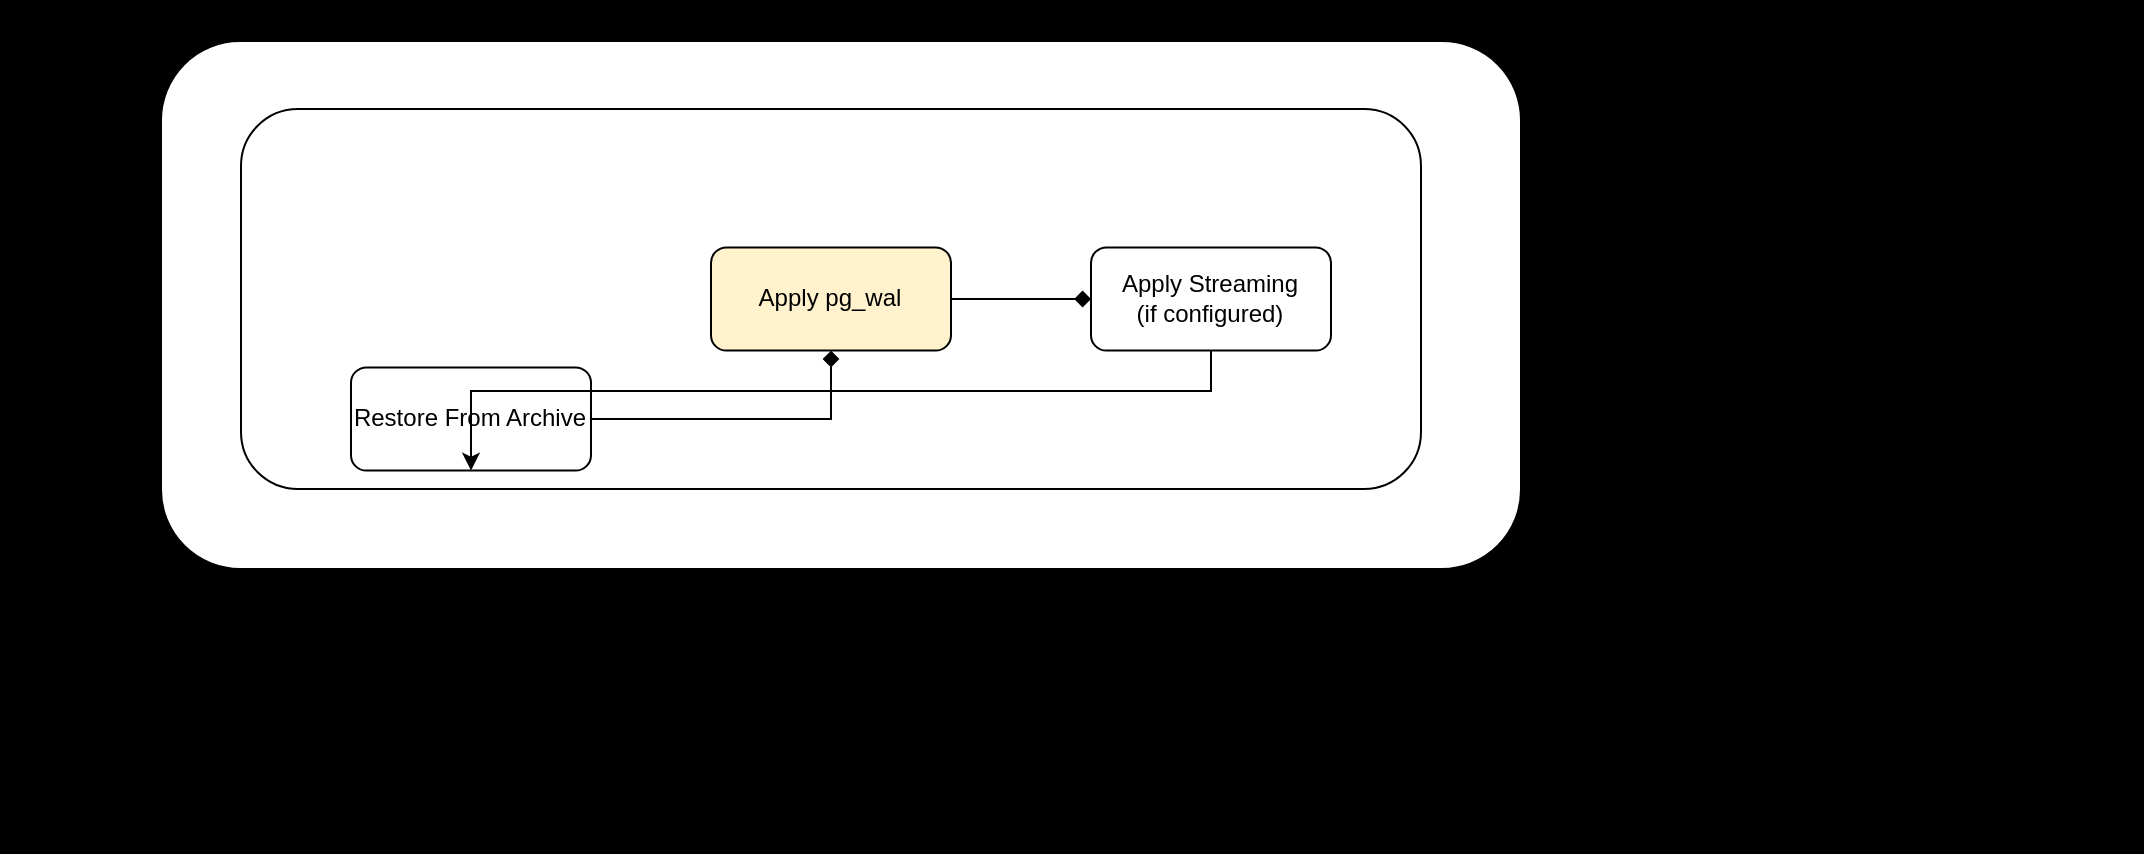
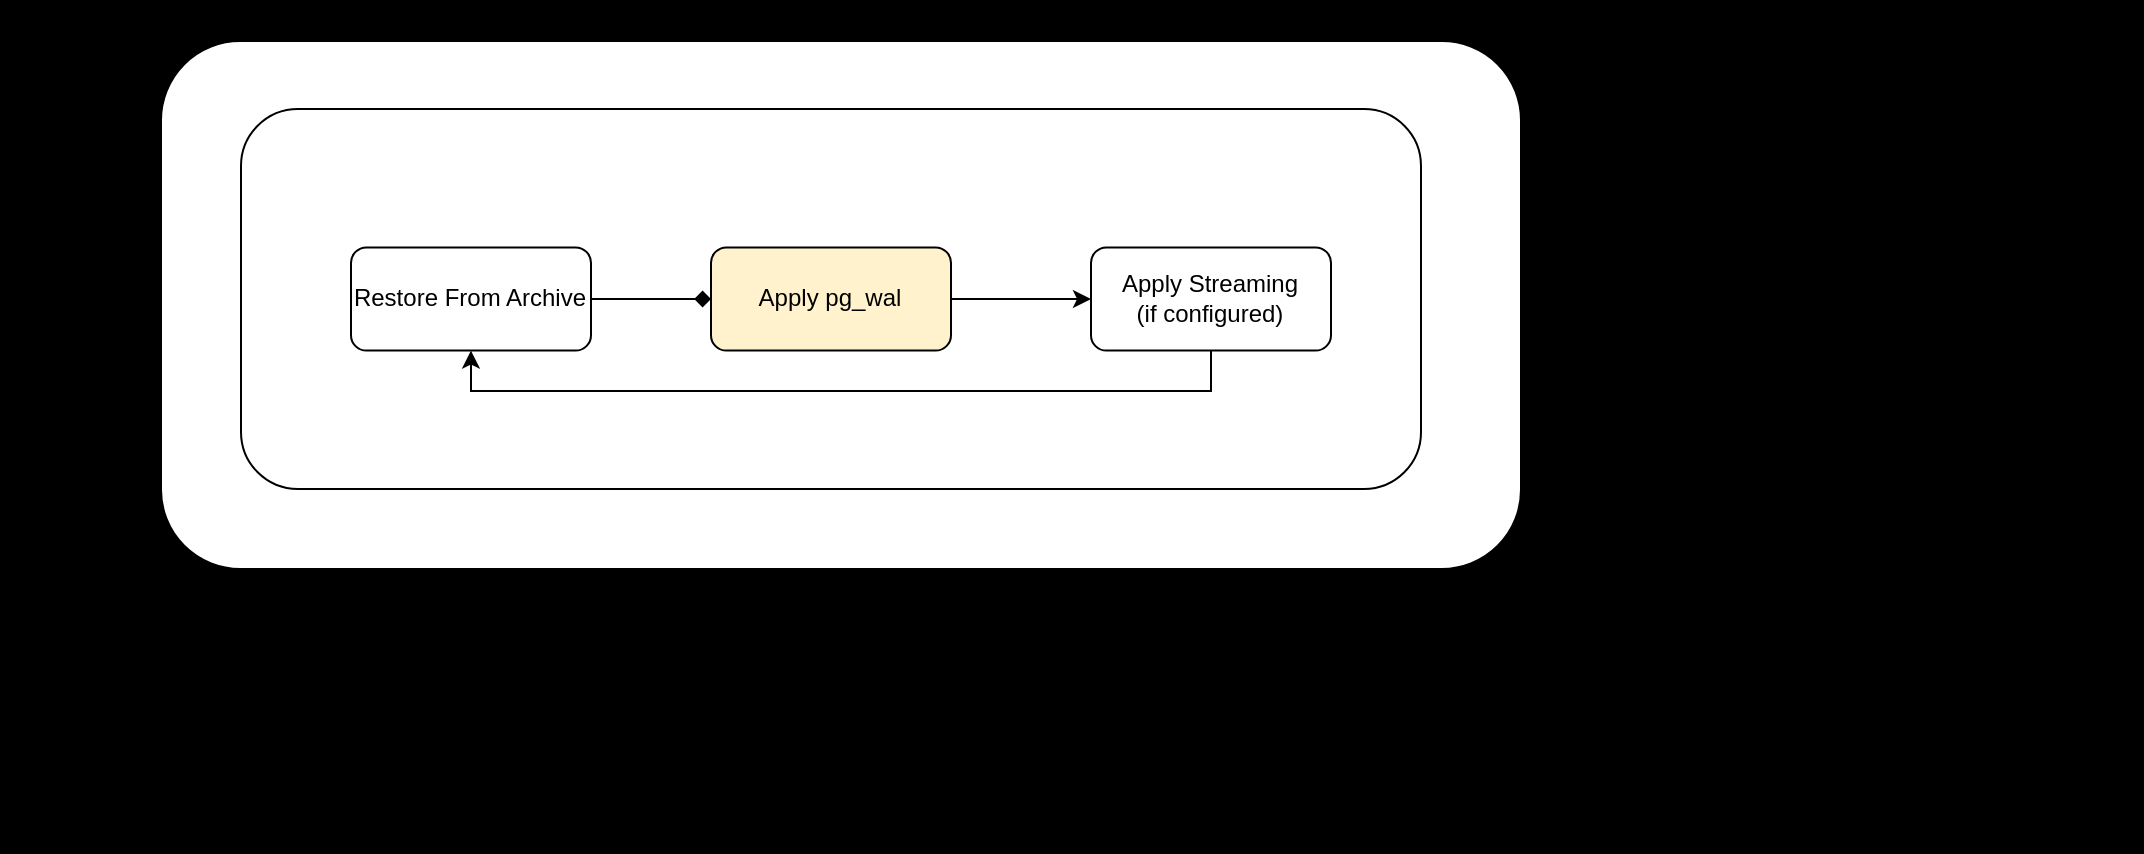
edge "Apply pg_wal" -> "Apply Streaming (if configured)": arrowhead diamond -> classic
node "Restore From Archive": moved (471, 419) -> (471, 299)
